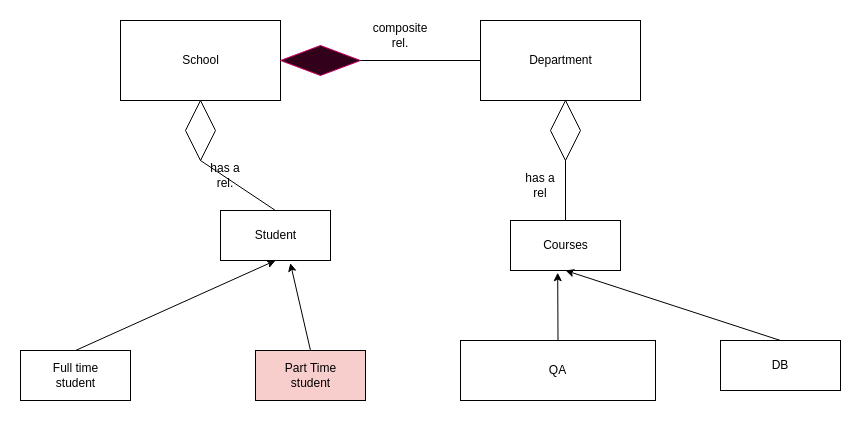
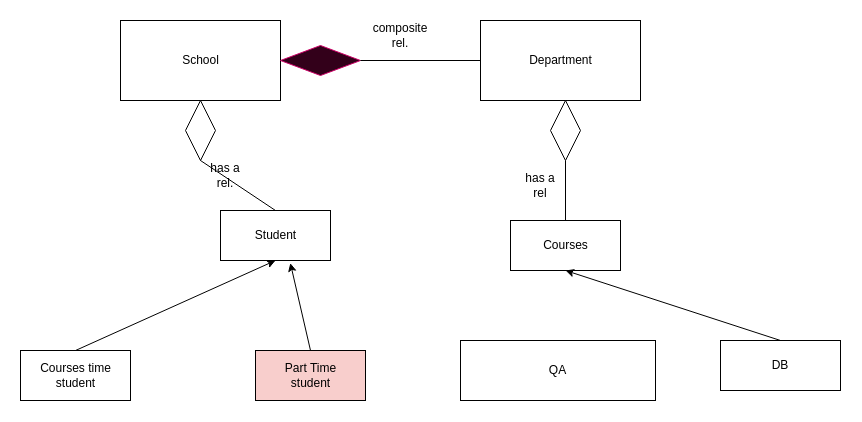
edge "QA" -> "Courses": removed
node "Full time student": label "Full time student" -> "Courses time student"
